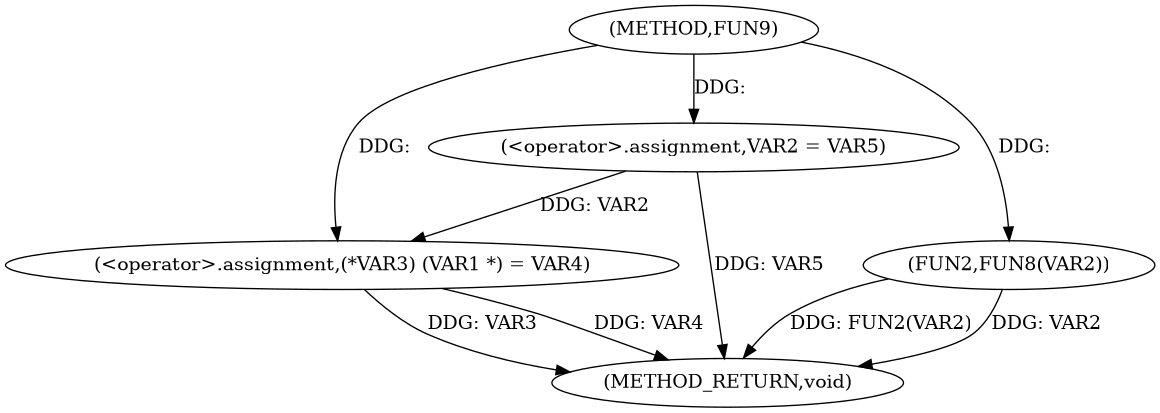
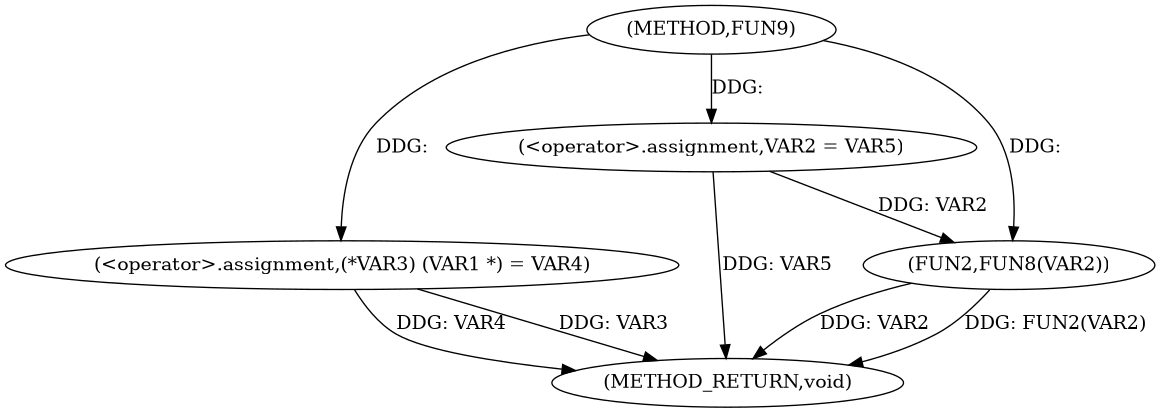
edge "(<operator>.assignment,VAR2 = VAR5)" -> "(<operator>.assignment,(*VAR3) (VAR1 *) = VAR4)": now "(<operator>.assignment,VAR2 = VAR5)" -> "(FUN2,FUN8(VAR2))"
